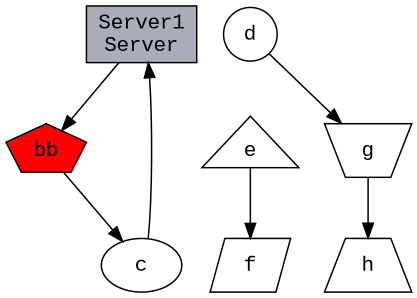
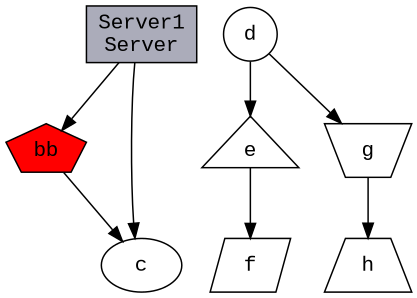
edge "d" -> "e": added
edge "c" -> "Server1 Server": reversed
